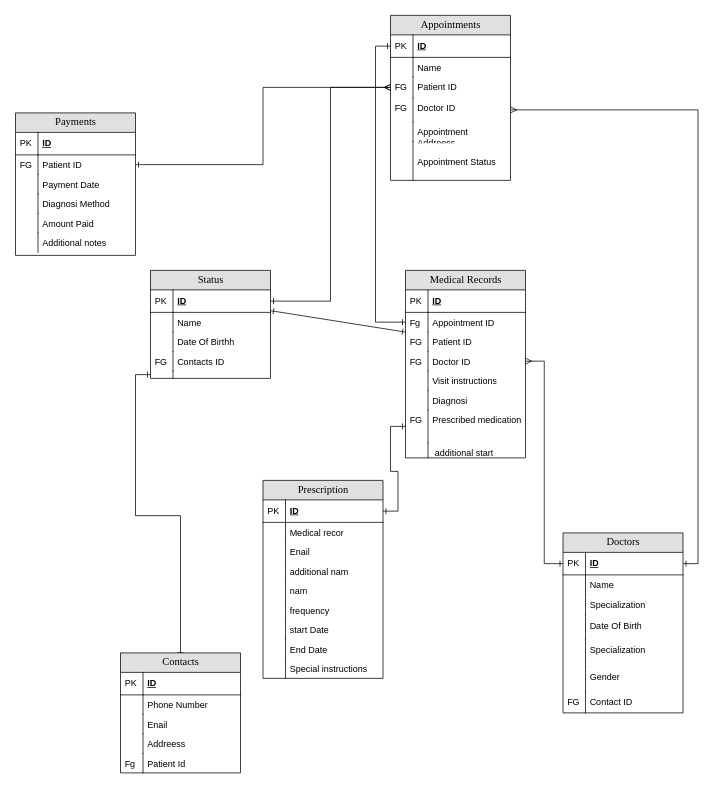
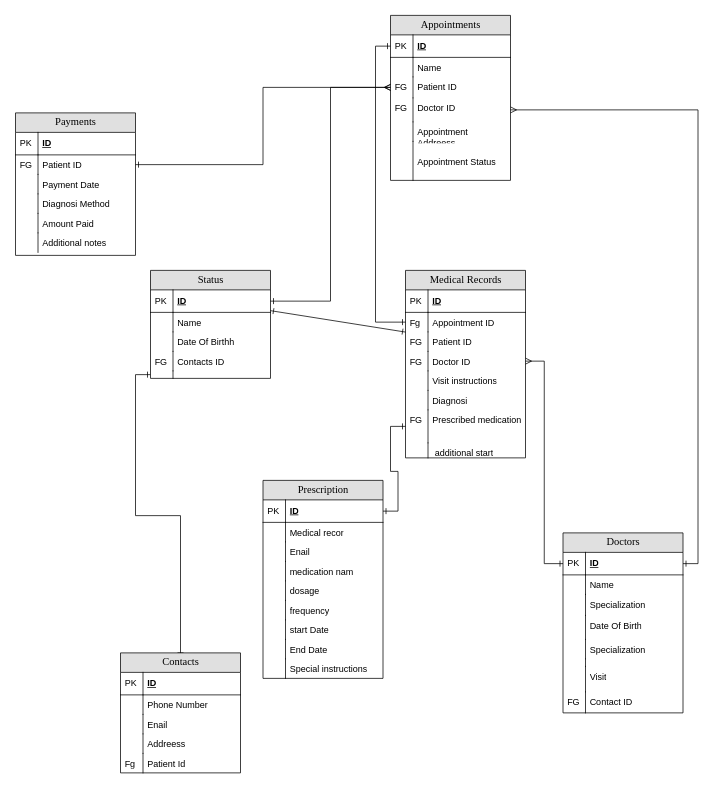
node "additional nam": label "additional nam" -> "medication nam"
node "nam": label "nam" -> "dosage"
node "Gender": label "Gender" -> "Visit"
